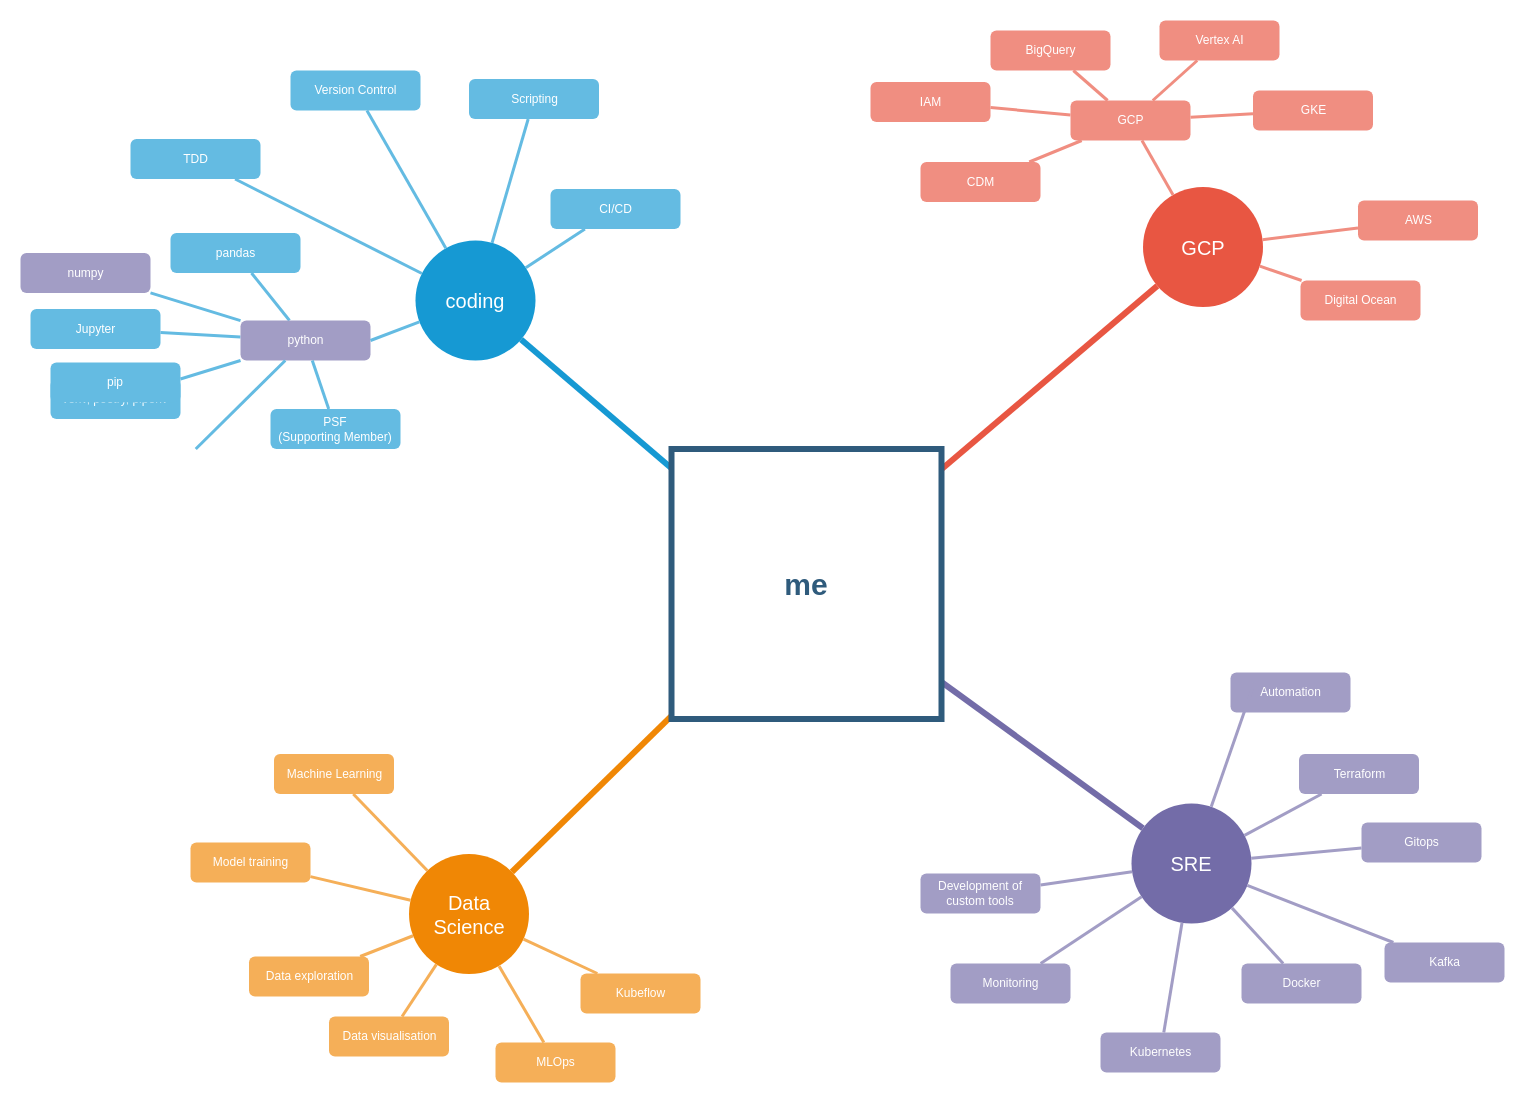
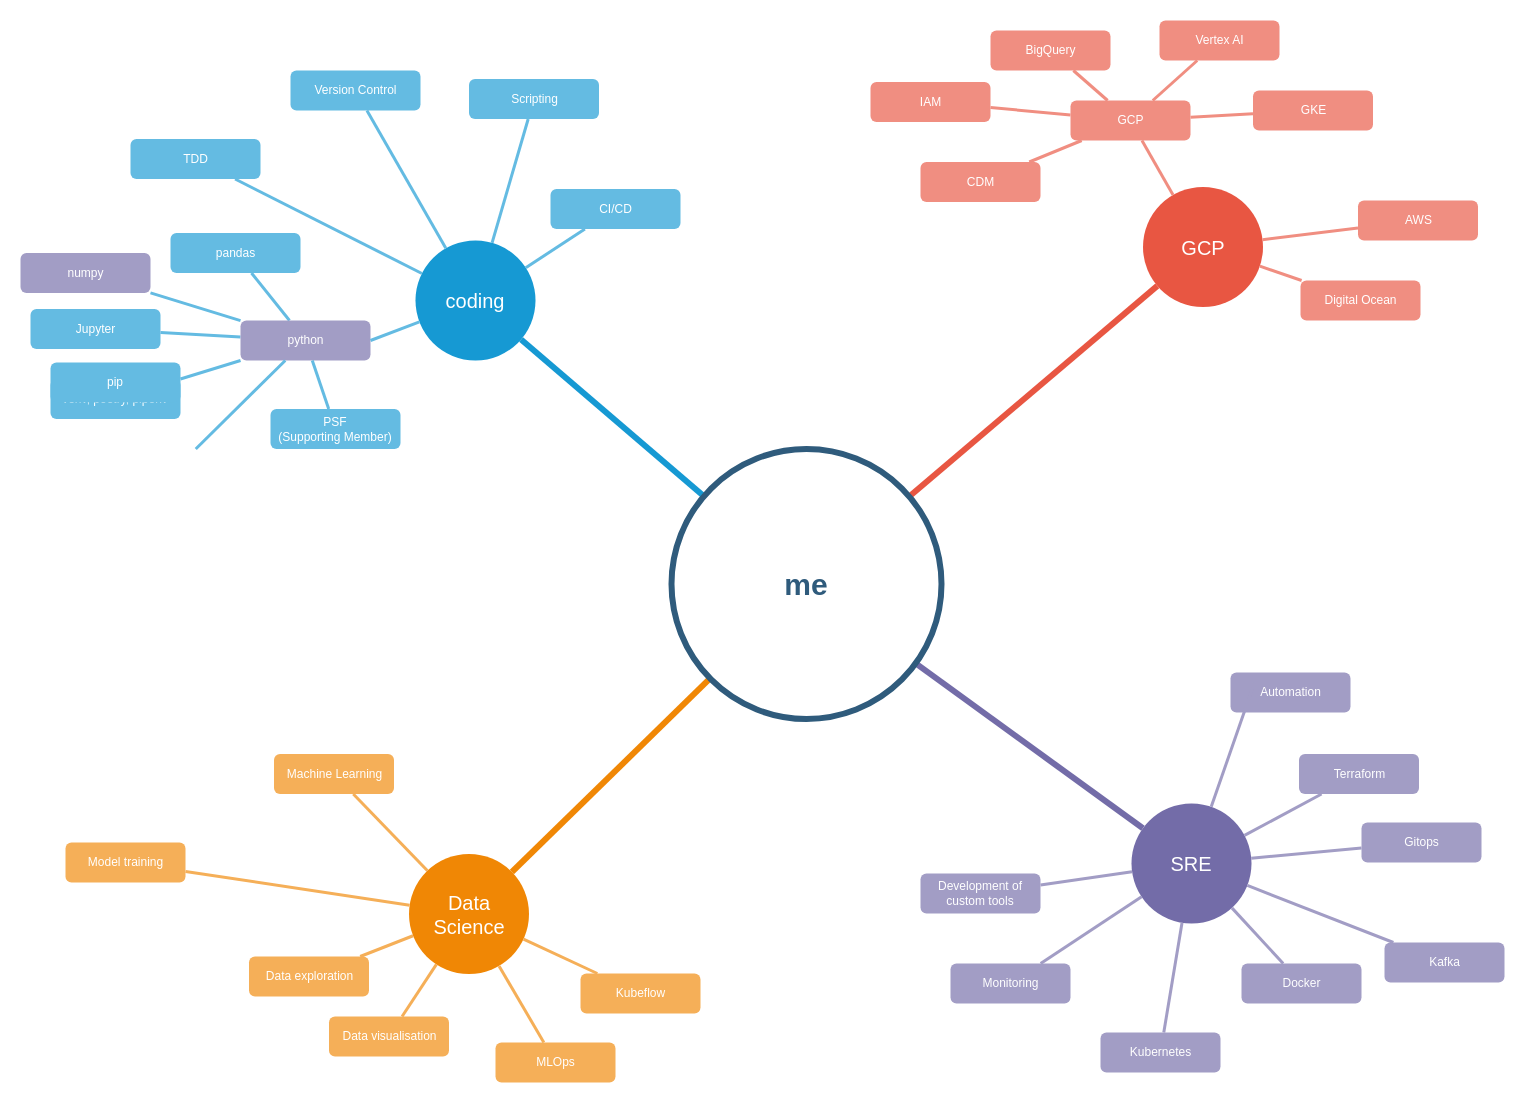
node "me": shape rectangle -> ellipse
node "Model training": moved (251, 863) -> (126, 863)
